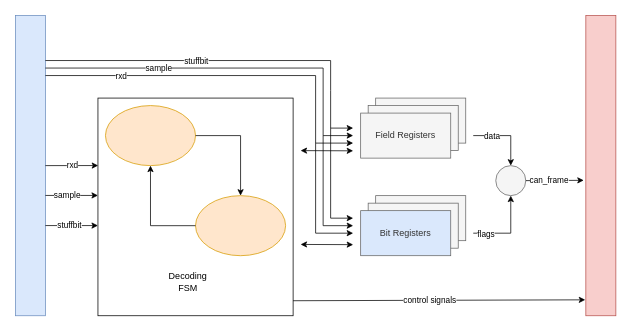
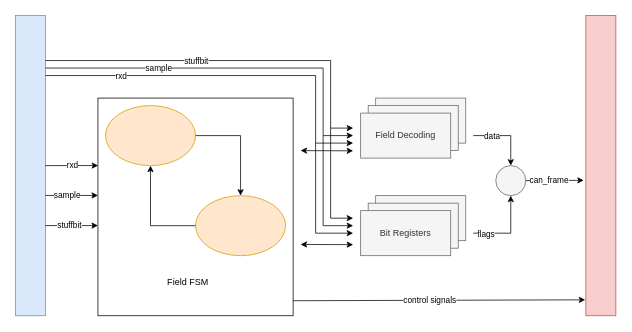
node "Field Registers": label "Field Registers" -> "Field Decoding"
node "Bit Registers": fillcolor #dae8fc -> #f5f5f5
node "Decoding FSM": label "Decoding FSM" -> "Field FSM"
